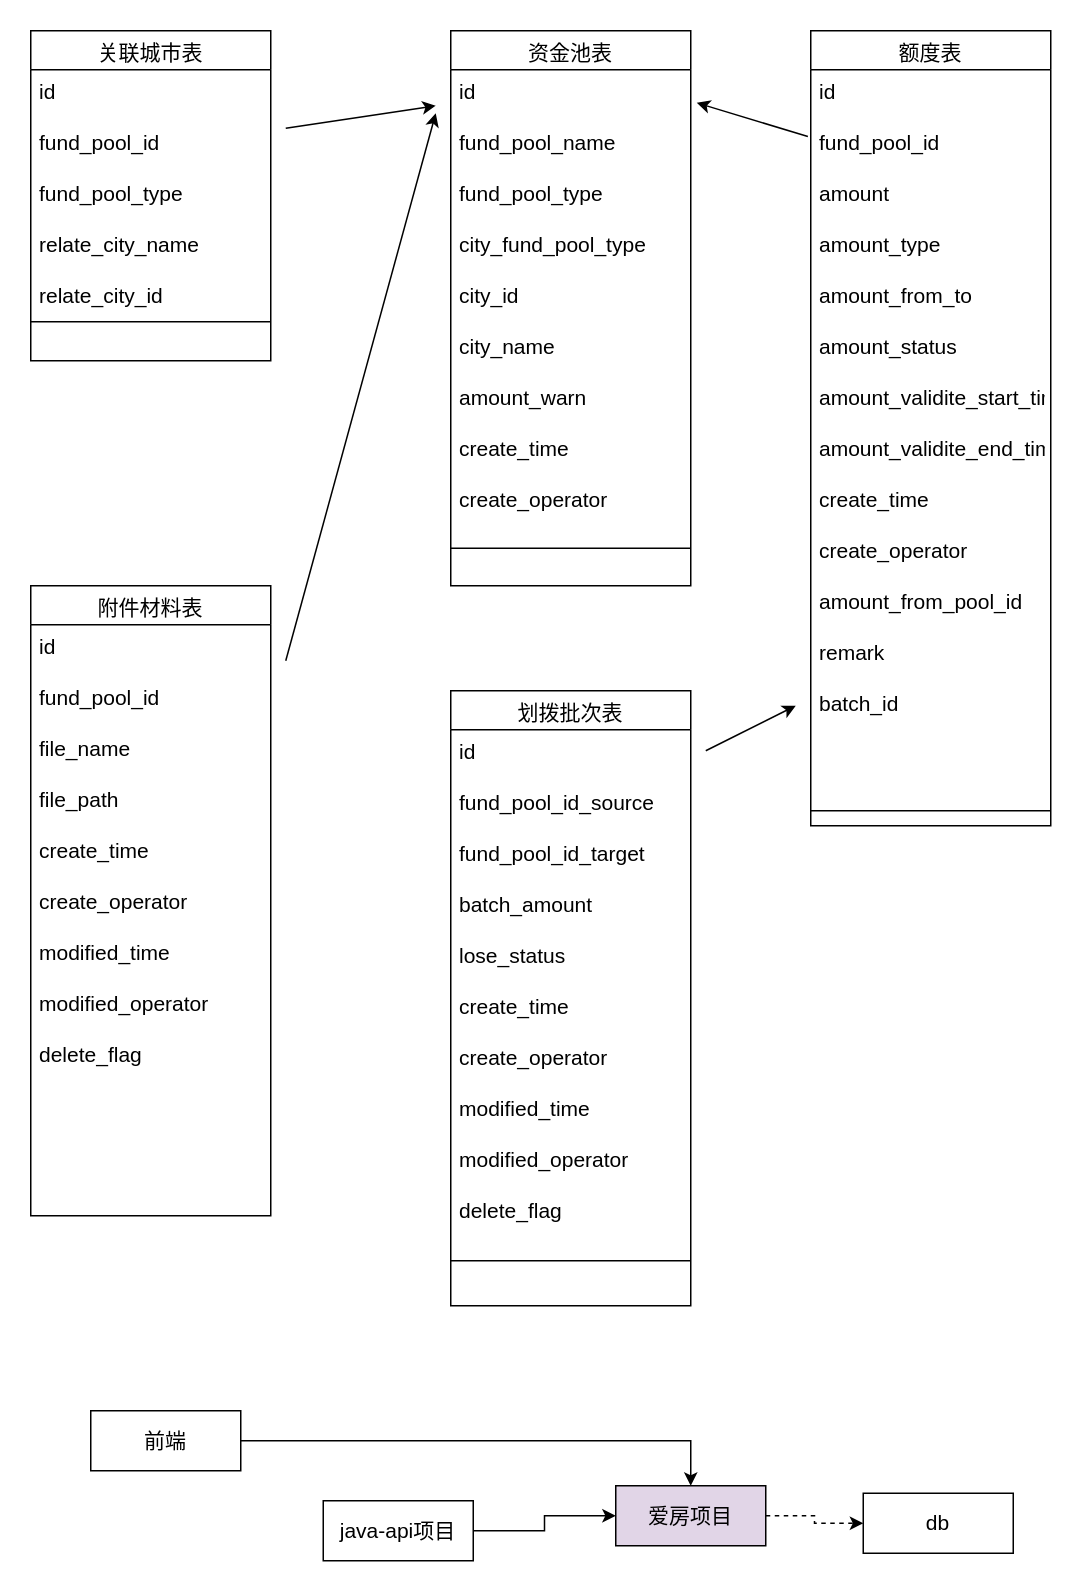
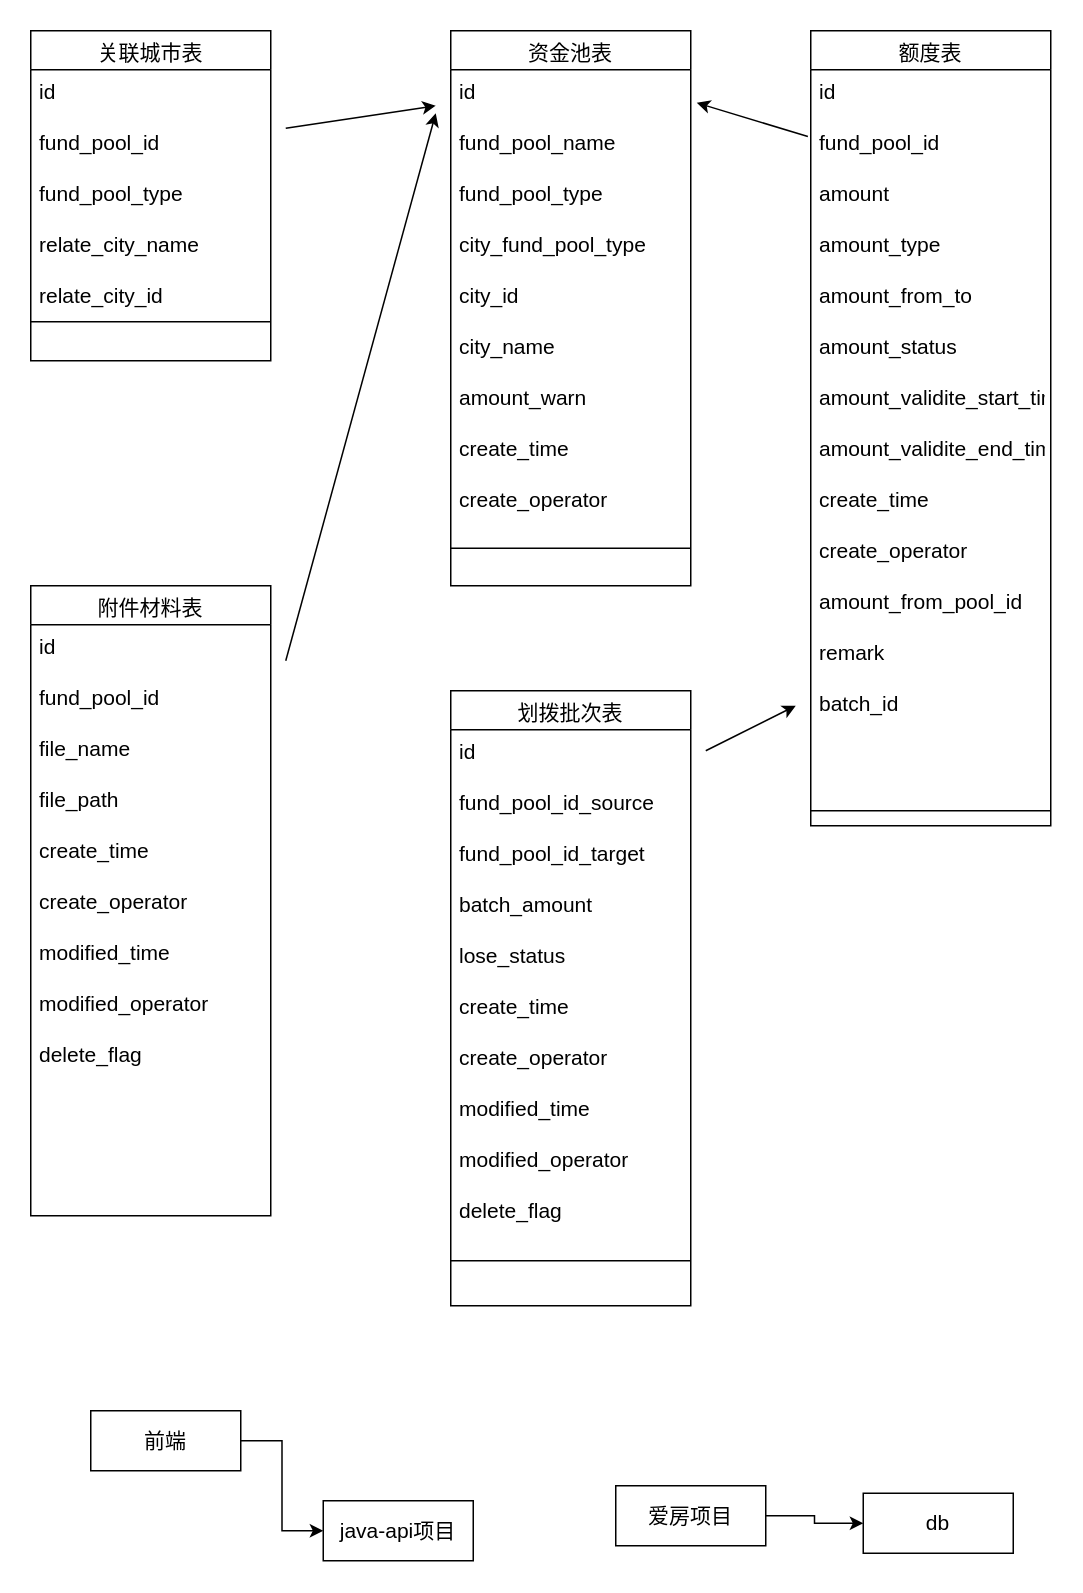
edge "前端" -> "爱房项目": now "前端" -> "java-api项目"
node "爱房项目": fillcolor #e1d5e7 -> #ffffff
edge "爱房项目" -> "db": style dashed -> solid
edge "java-api项目" -> "爱房项目": removed
